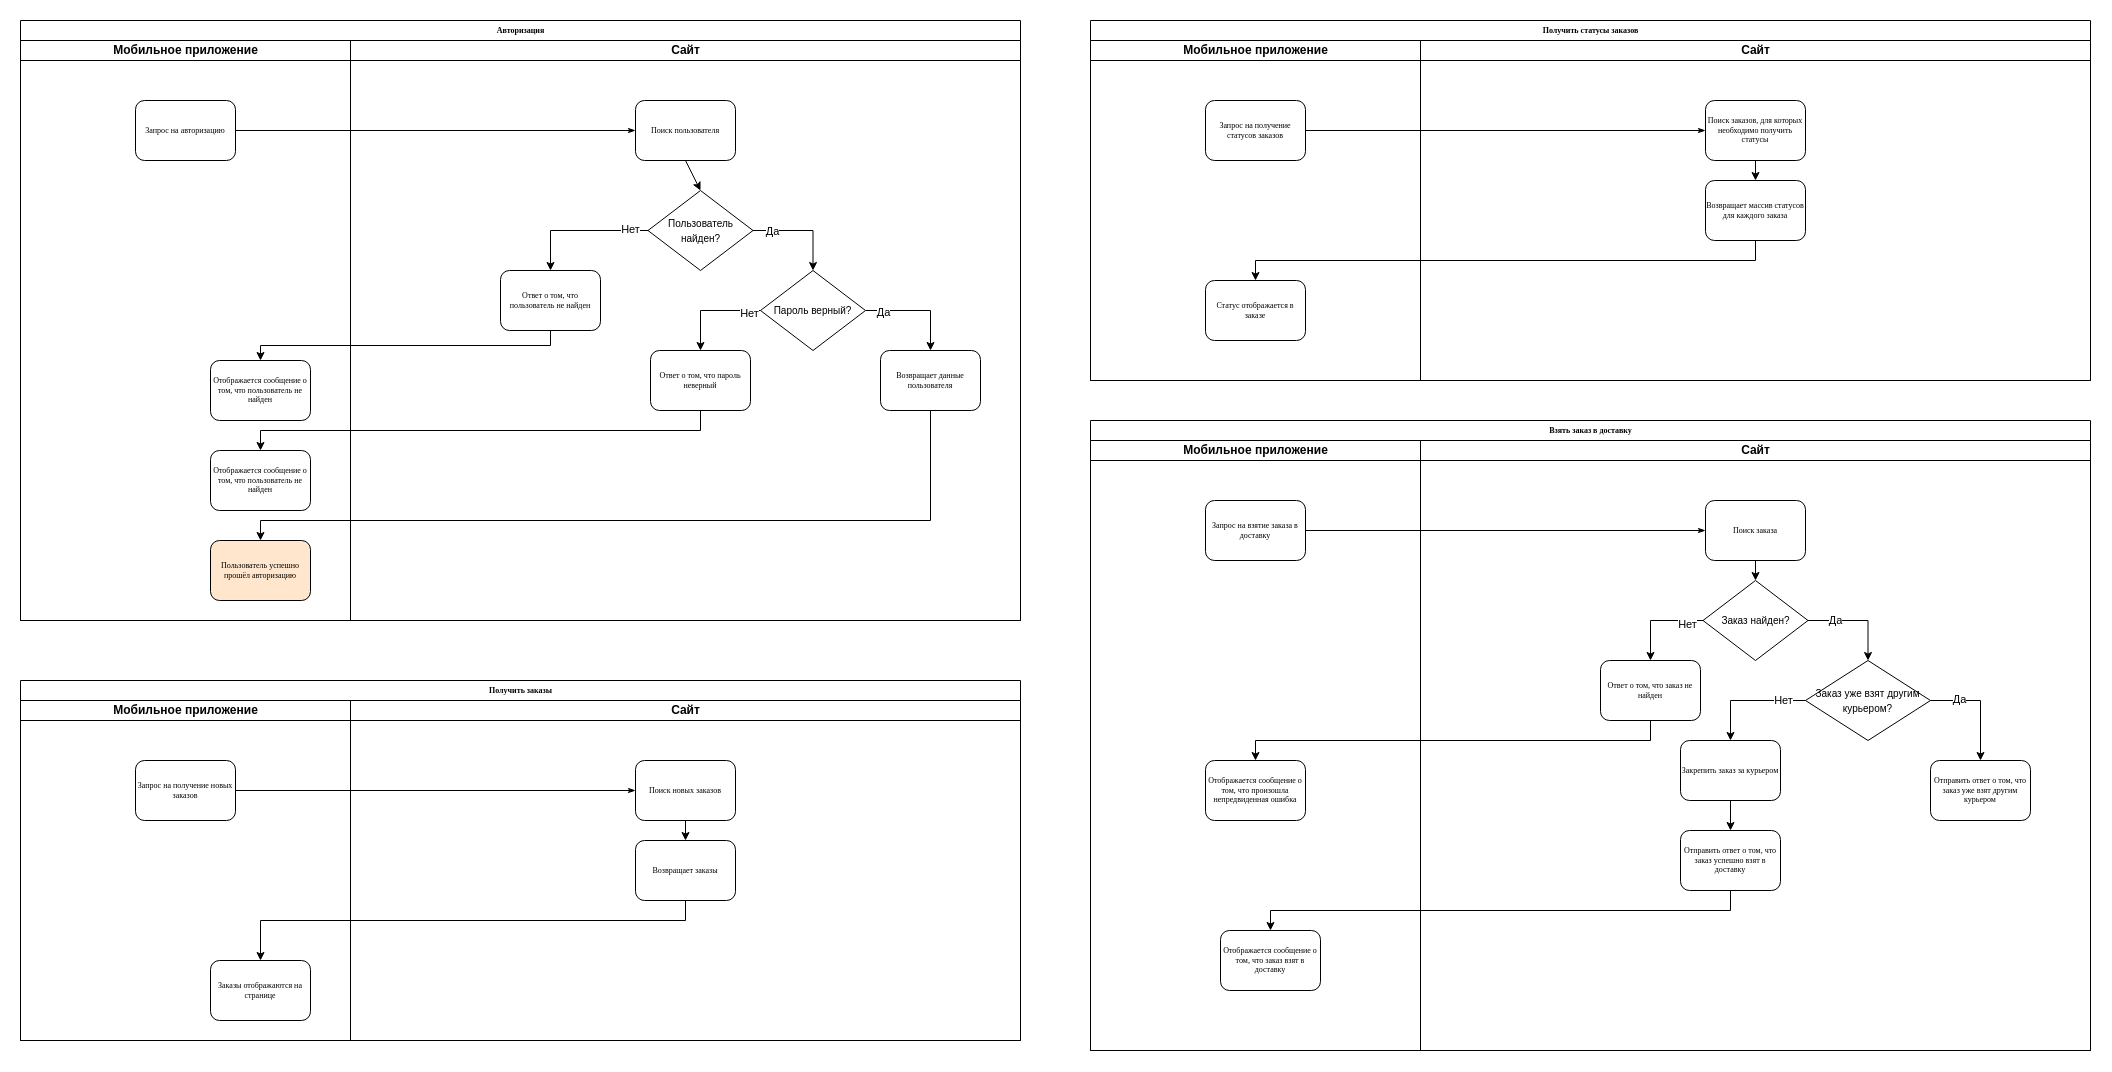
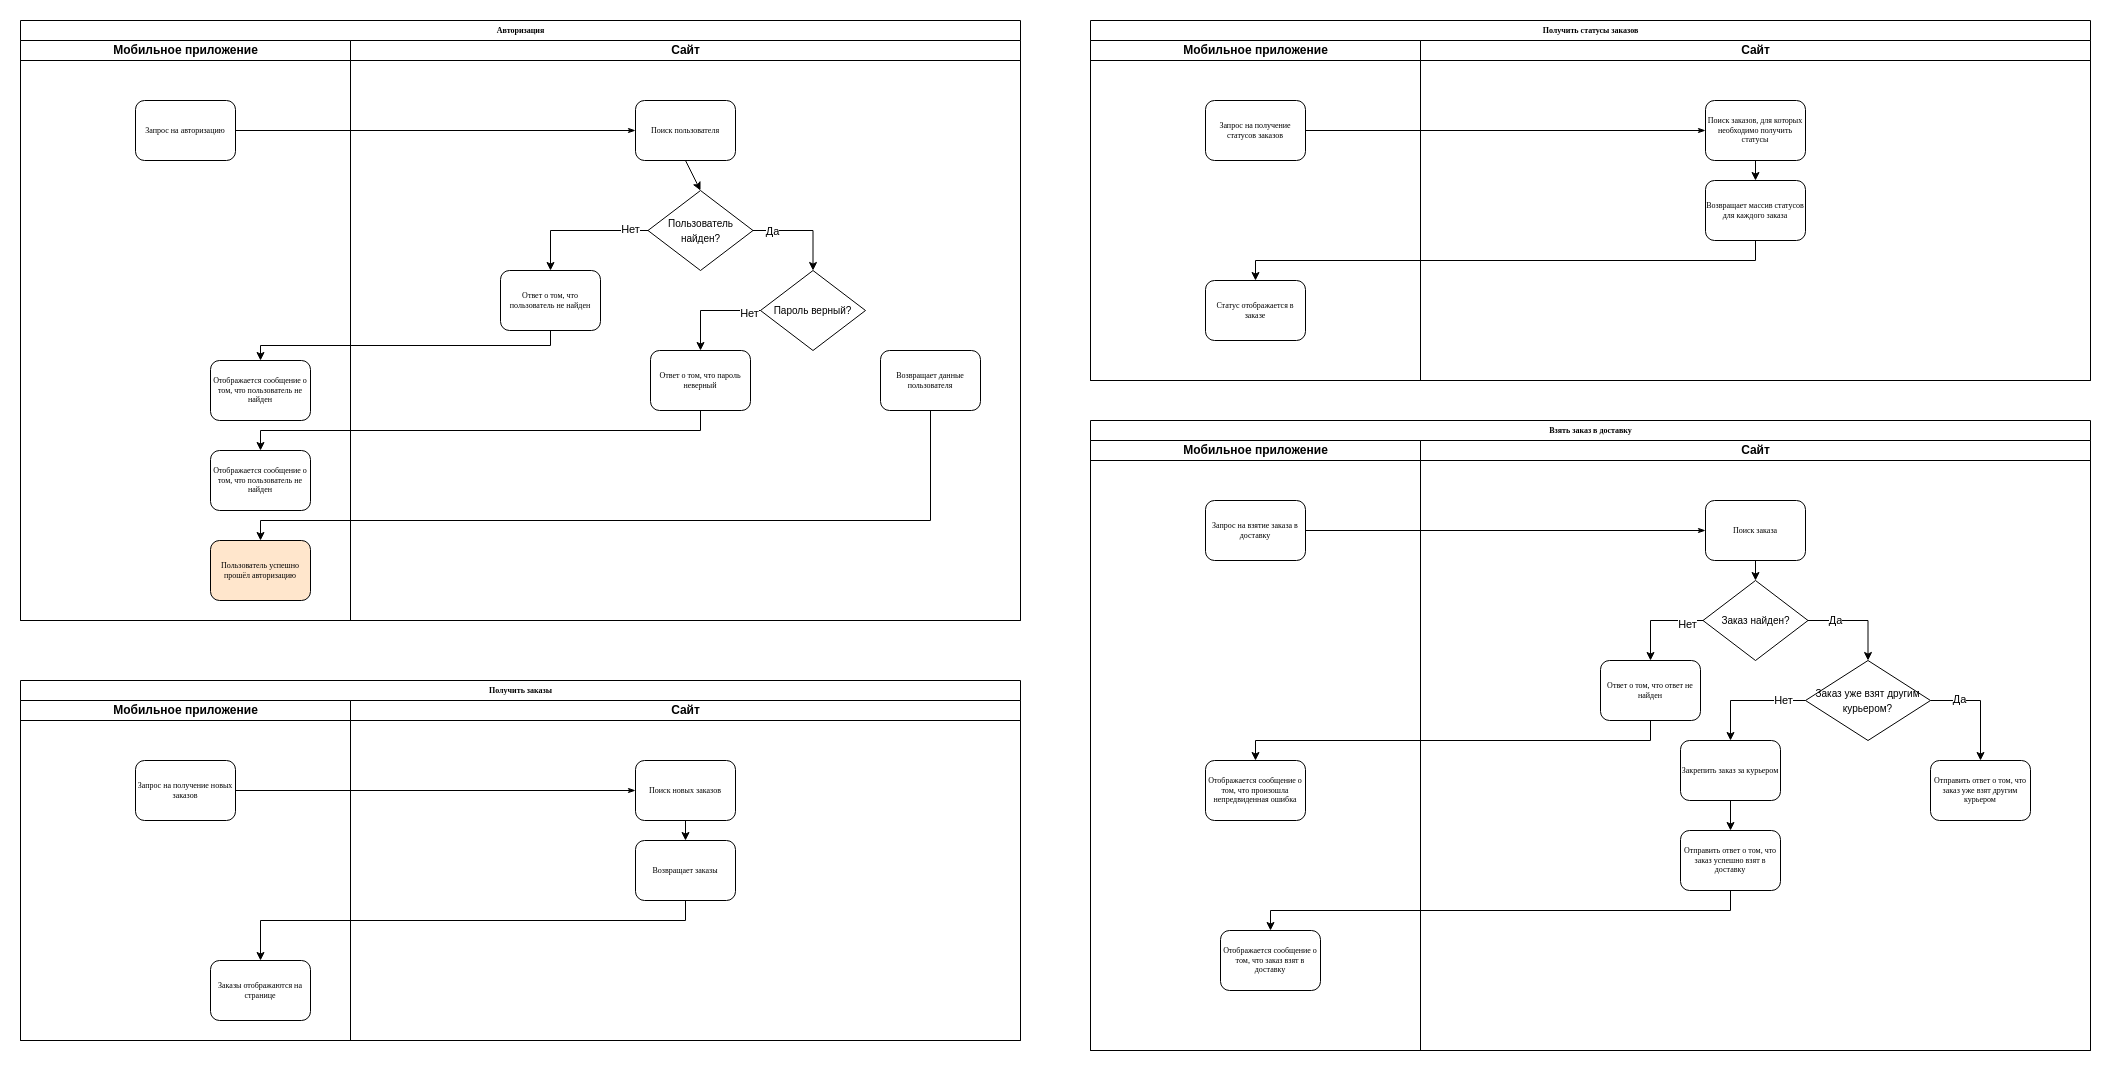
edge "Пароль верный?" -> "Возвращает данные пользователя": removed, label "Да"
node "Ответ о том, что заказ не найден": label "Ответ о том, что заказ не найден" -> "Ответ о том, что ответ не найден"
